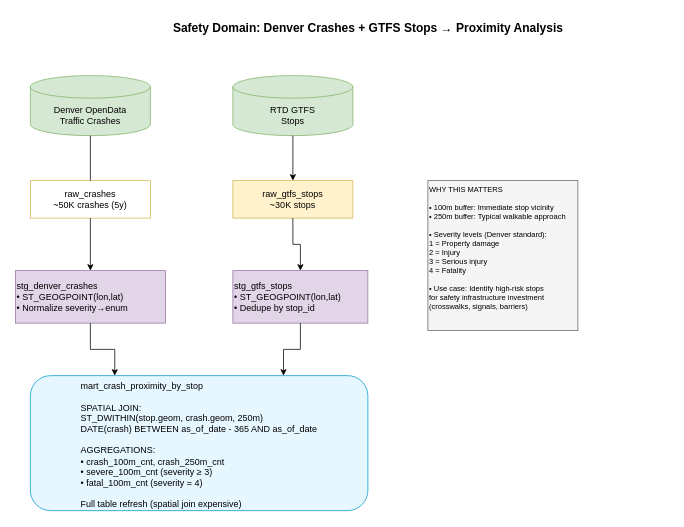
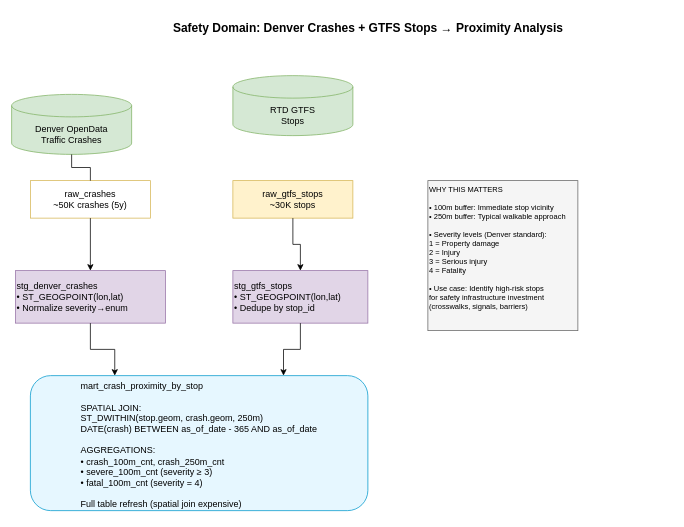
node "Denver OpenData Traffic Crashes": moved (90, 105) -> (72, 124)
edge "RTD GTFS Stops" -> "raw_gtfs_stops ~30K stops": removed
